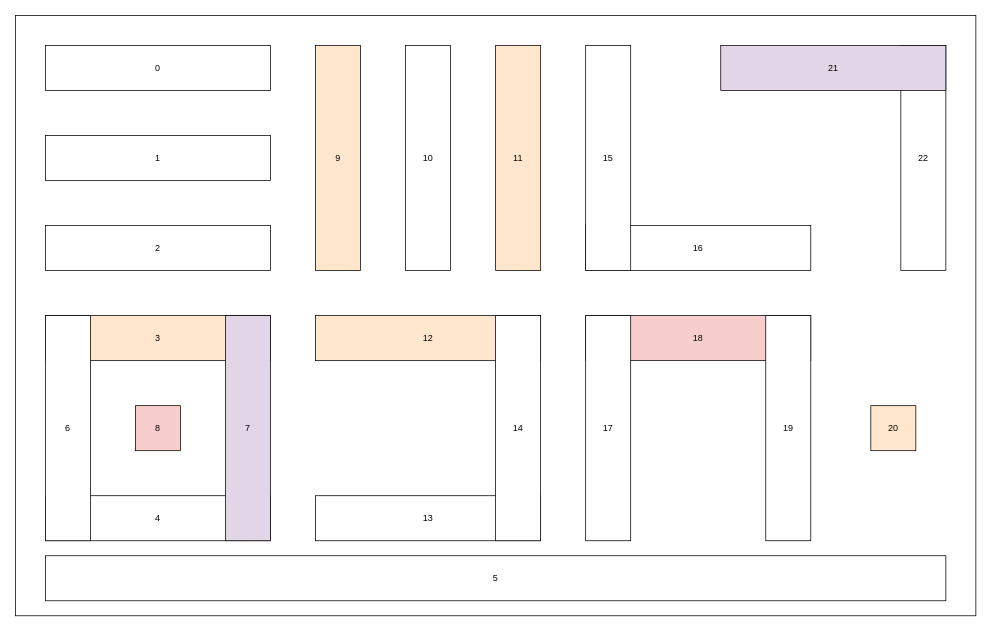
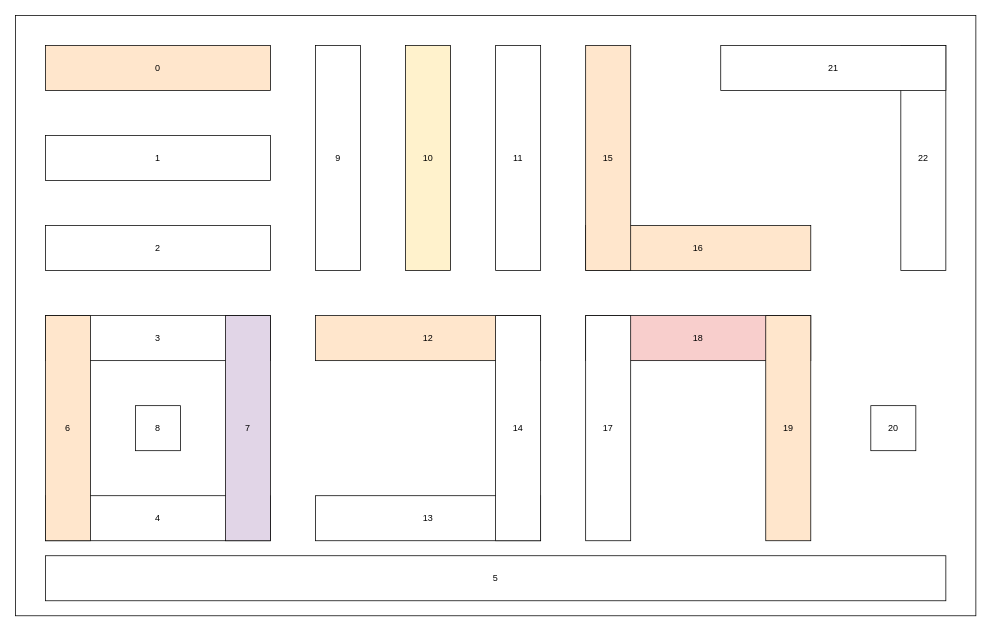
node "0": fillcolor #ffffff -> #ffe6cc
node "21": fillcolor #e1d5e7 -> #ffffff
node "9": fillcolor #ffe6cc -> #ffffff
node "10": fillcolor #ffffff -> #fff2cc
node "11": fillcolor #ffe6cc -> #ffffff
node "15": fillcolor #ffffff -> #ffe6cc
node "16": fillcolor #ffffff -> #ffe6cc
node "3": fillcolor #ffe6cc -> #ffffff
node "6": fillcolor #ffffff -> #ffe6cc
node "8": fillcolor #f8cecc -> #ffffff
node "19": fillcolor #ffffff -> #ffe6cc
node "20": fillcolor #ffe6cc -> #ffffff
